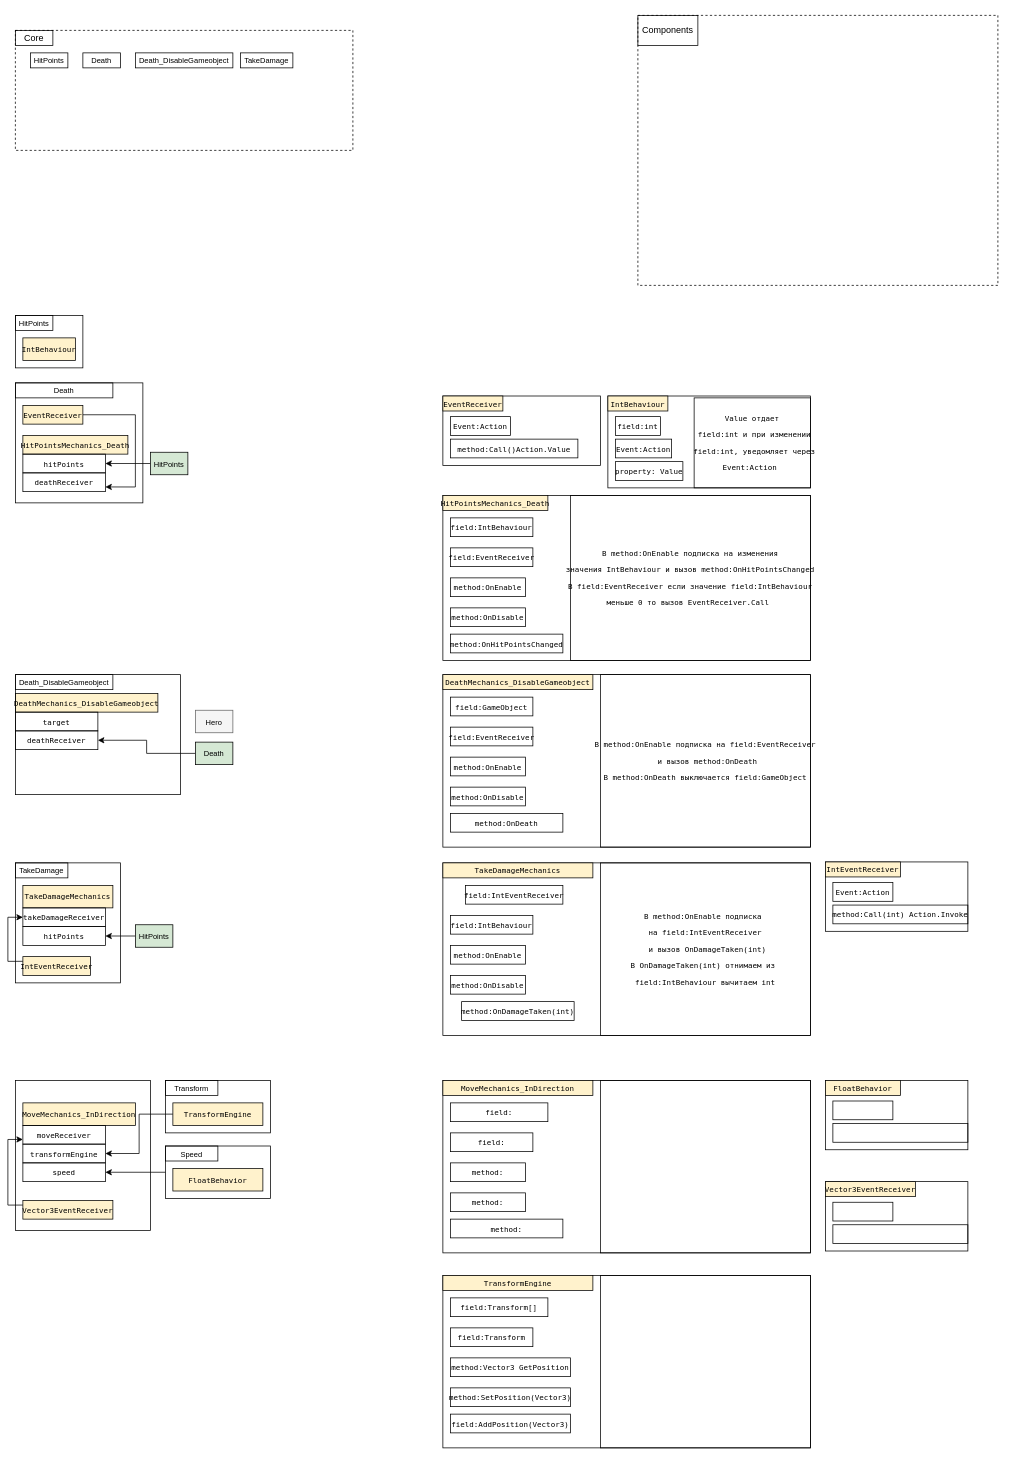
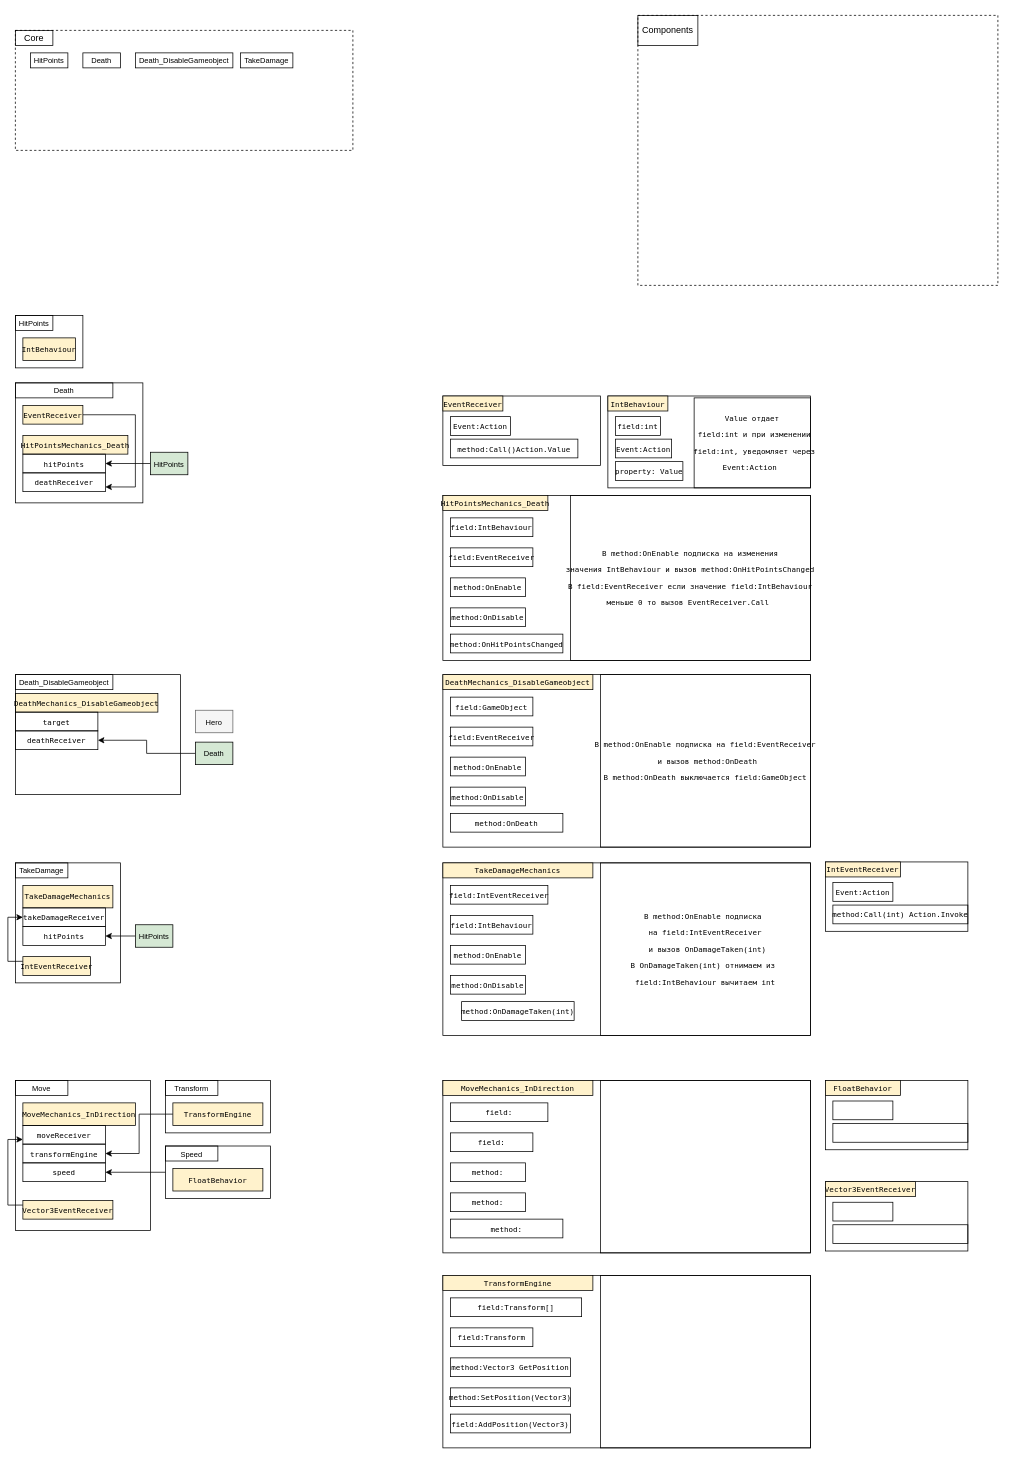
node "field:IntEventReceiver": moved (514, 895) -> (499, 895)
node "Move": added
node "field:Transform[]": size 98x19 -> 131x19
